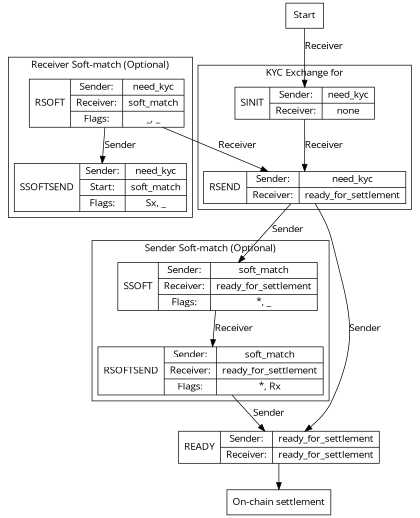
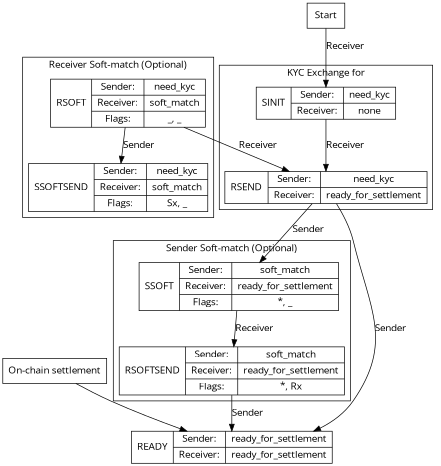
node "SSOFTSEND": text "Start:" -> "Receiver:"
edge "READY" -> "On-chain settlement": reversed
